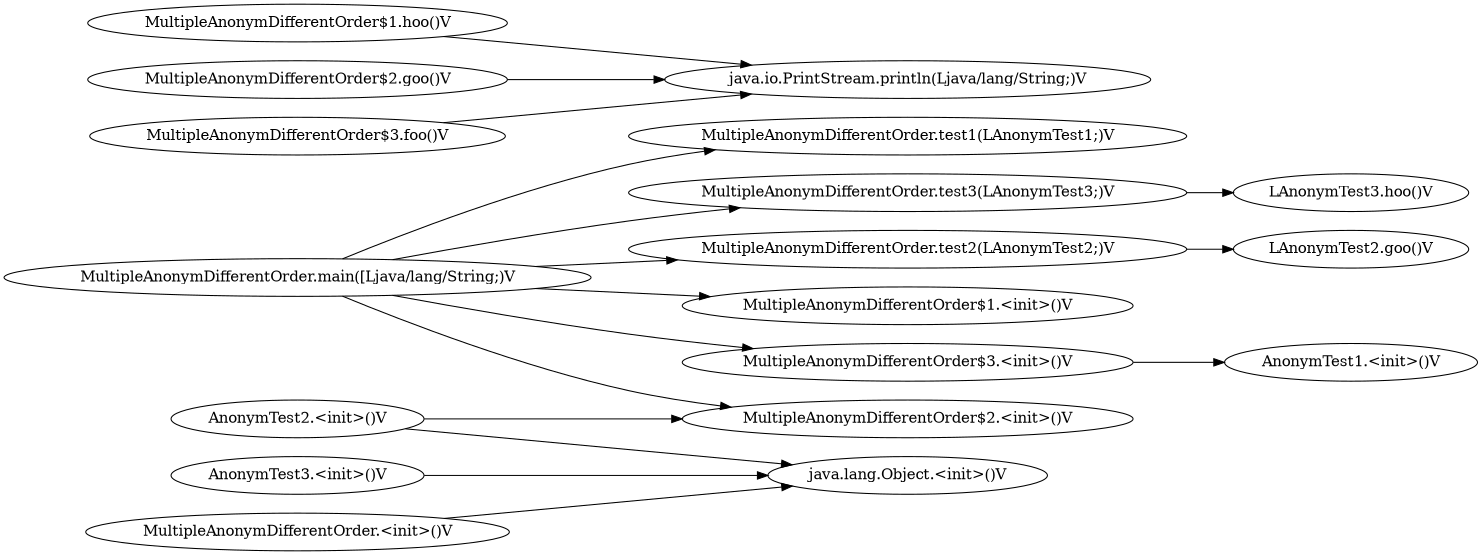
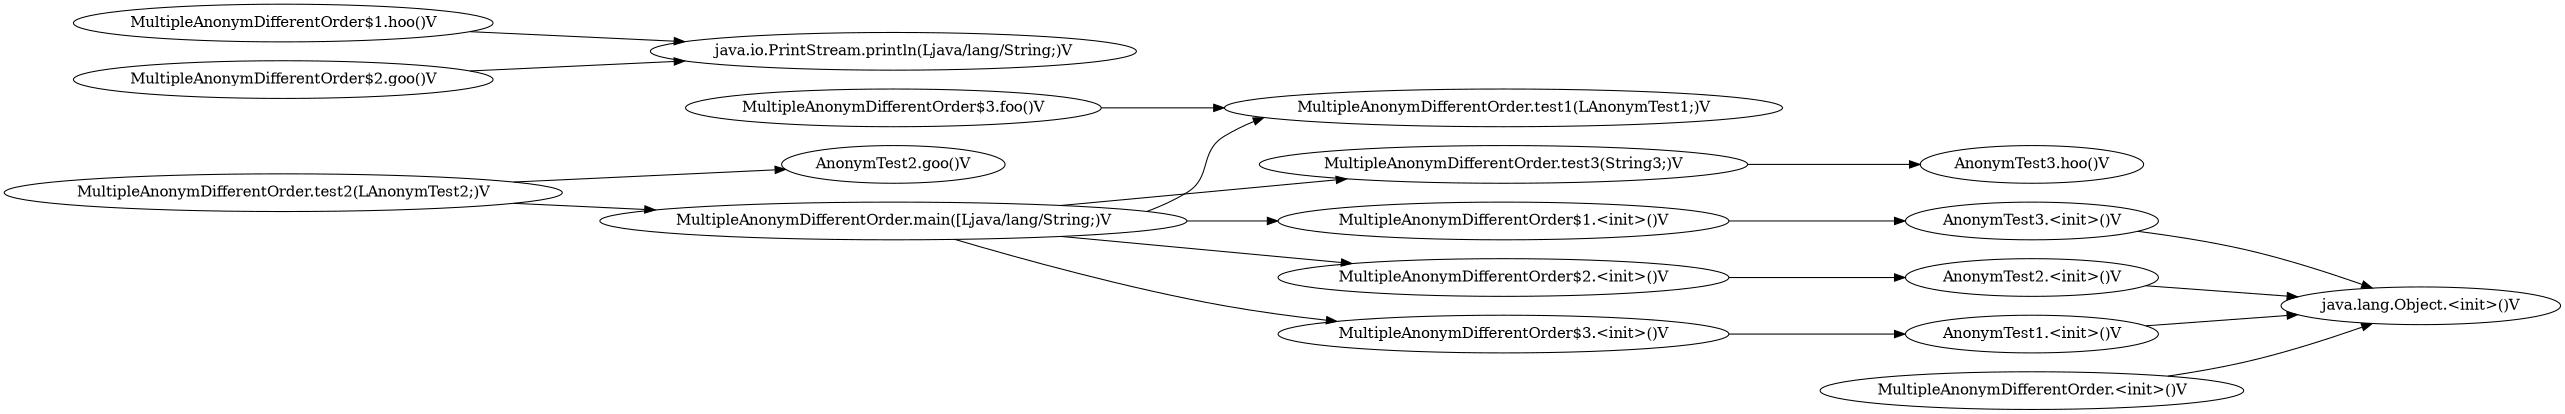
edge "MultipleAnonymDifferentOrder$3.foo()V" -> "java.io.PrintStream.println(Ljava/lang/String;)V": now "MultipleAnonymDifferentOrder$3.foo()V" -> "MultipleAnonymDifferentOrder.test1(LAnonymTest1;)V"
node "MultipleAnonymDifferentOrder.test3(LAnonymTest3;)V": label "MultipleAnonymDifferentOrder.test3(LAnonymTest3;)V" -> "MultipleAnonymDifferentOrder.test3(String3;)V"
node "LAnonymTest3.hoo()V": label "LAnonymTest3.hoo()V" -> "AnonymTest3.hoo()V"
edge "MultipleAnonymDifferentOrder$1.<init>()V" -> "AnonymTest3.<init>()V": added
node "LAnonymTest2.goo()V": label "LAnonymTest2.goo()V" -> "AnonymTest2.goo()V"
edge "MultipleAnonymDifferentOrder.main([Ljava/lang/String;)V" -> "MultipleAnonymDifferentOrder.test2(LAnonymTest2;)V": reversed
edge "AnonymTest1.<init>()V" -> "java.lang.Object.<init>()V": added
edge "AnonymTest2.<init>()V" -> "MultipleAnonymDifferentOrder$2.<init>()V": reversed
